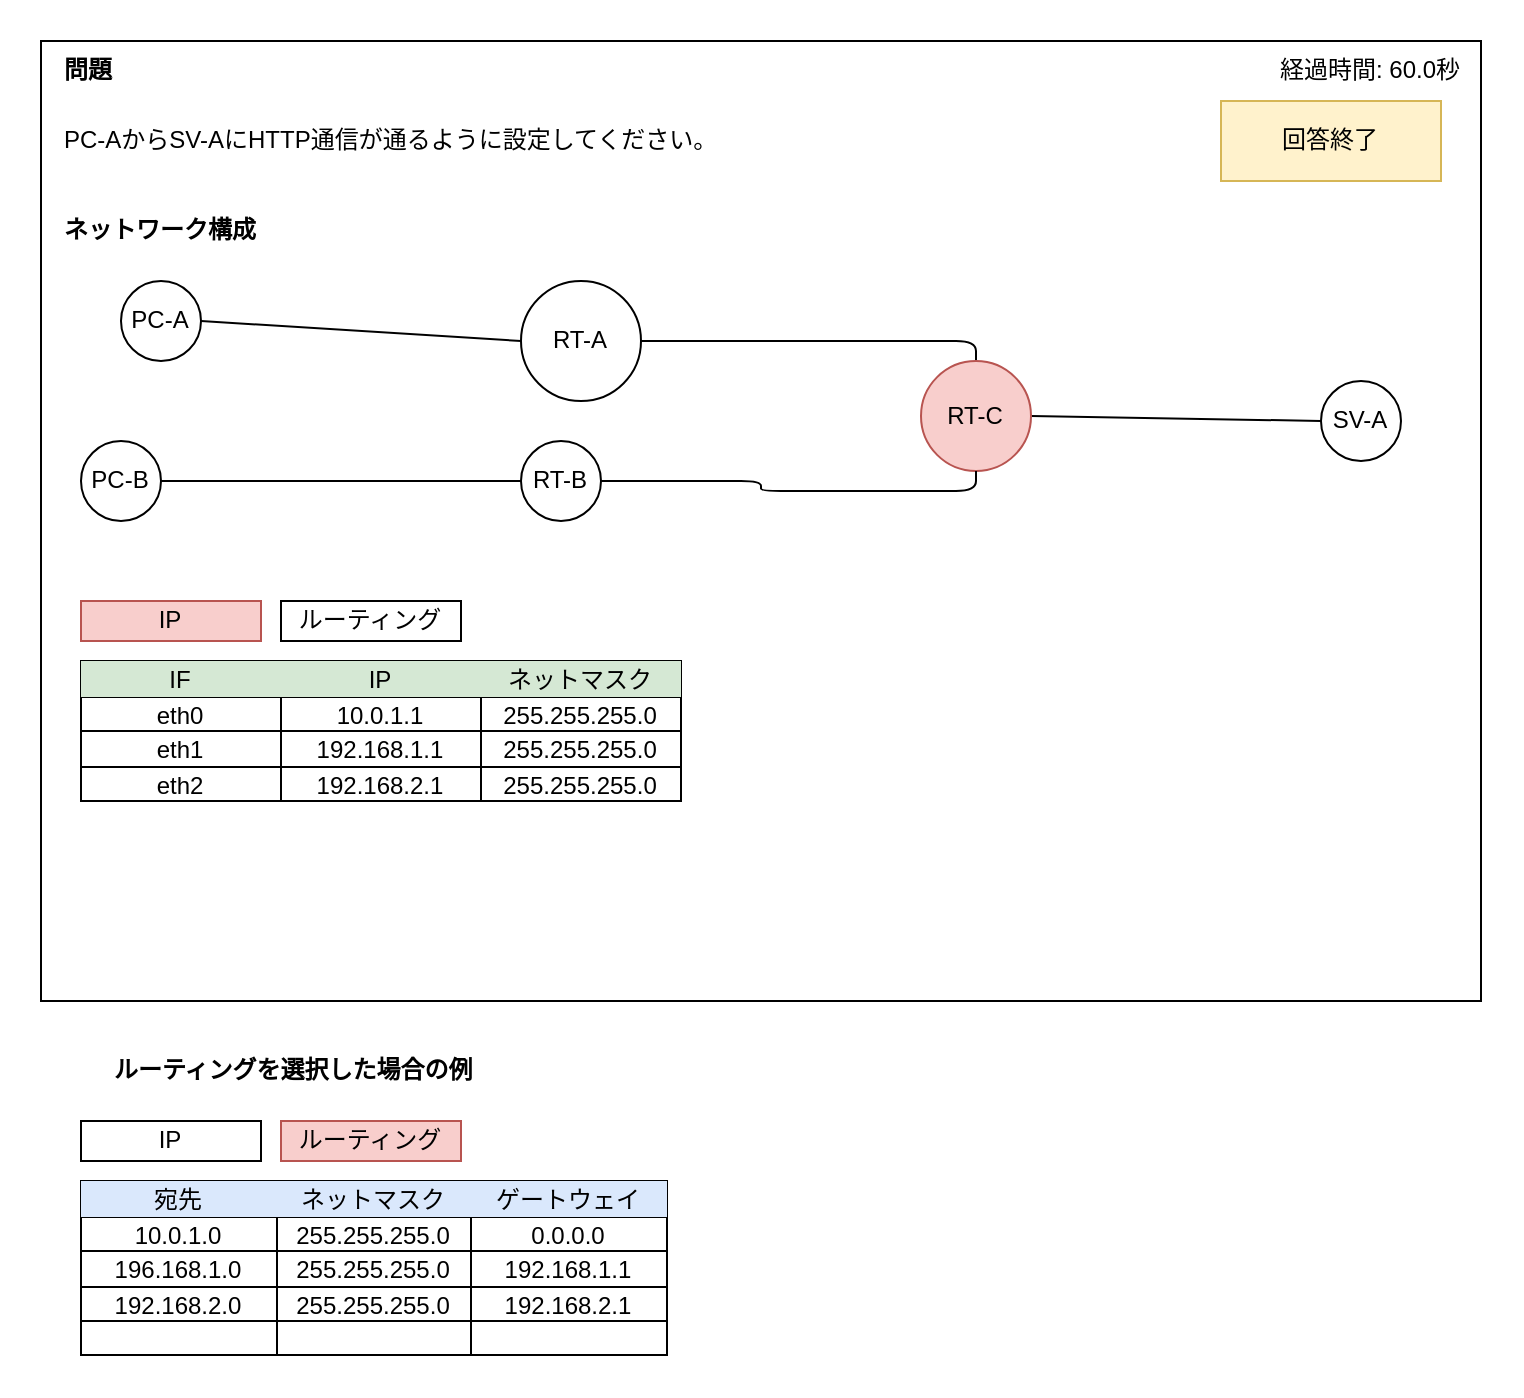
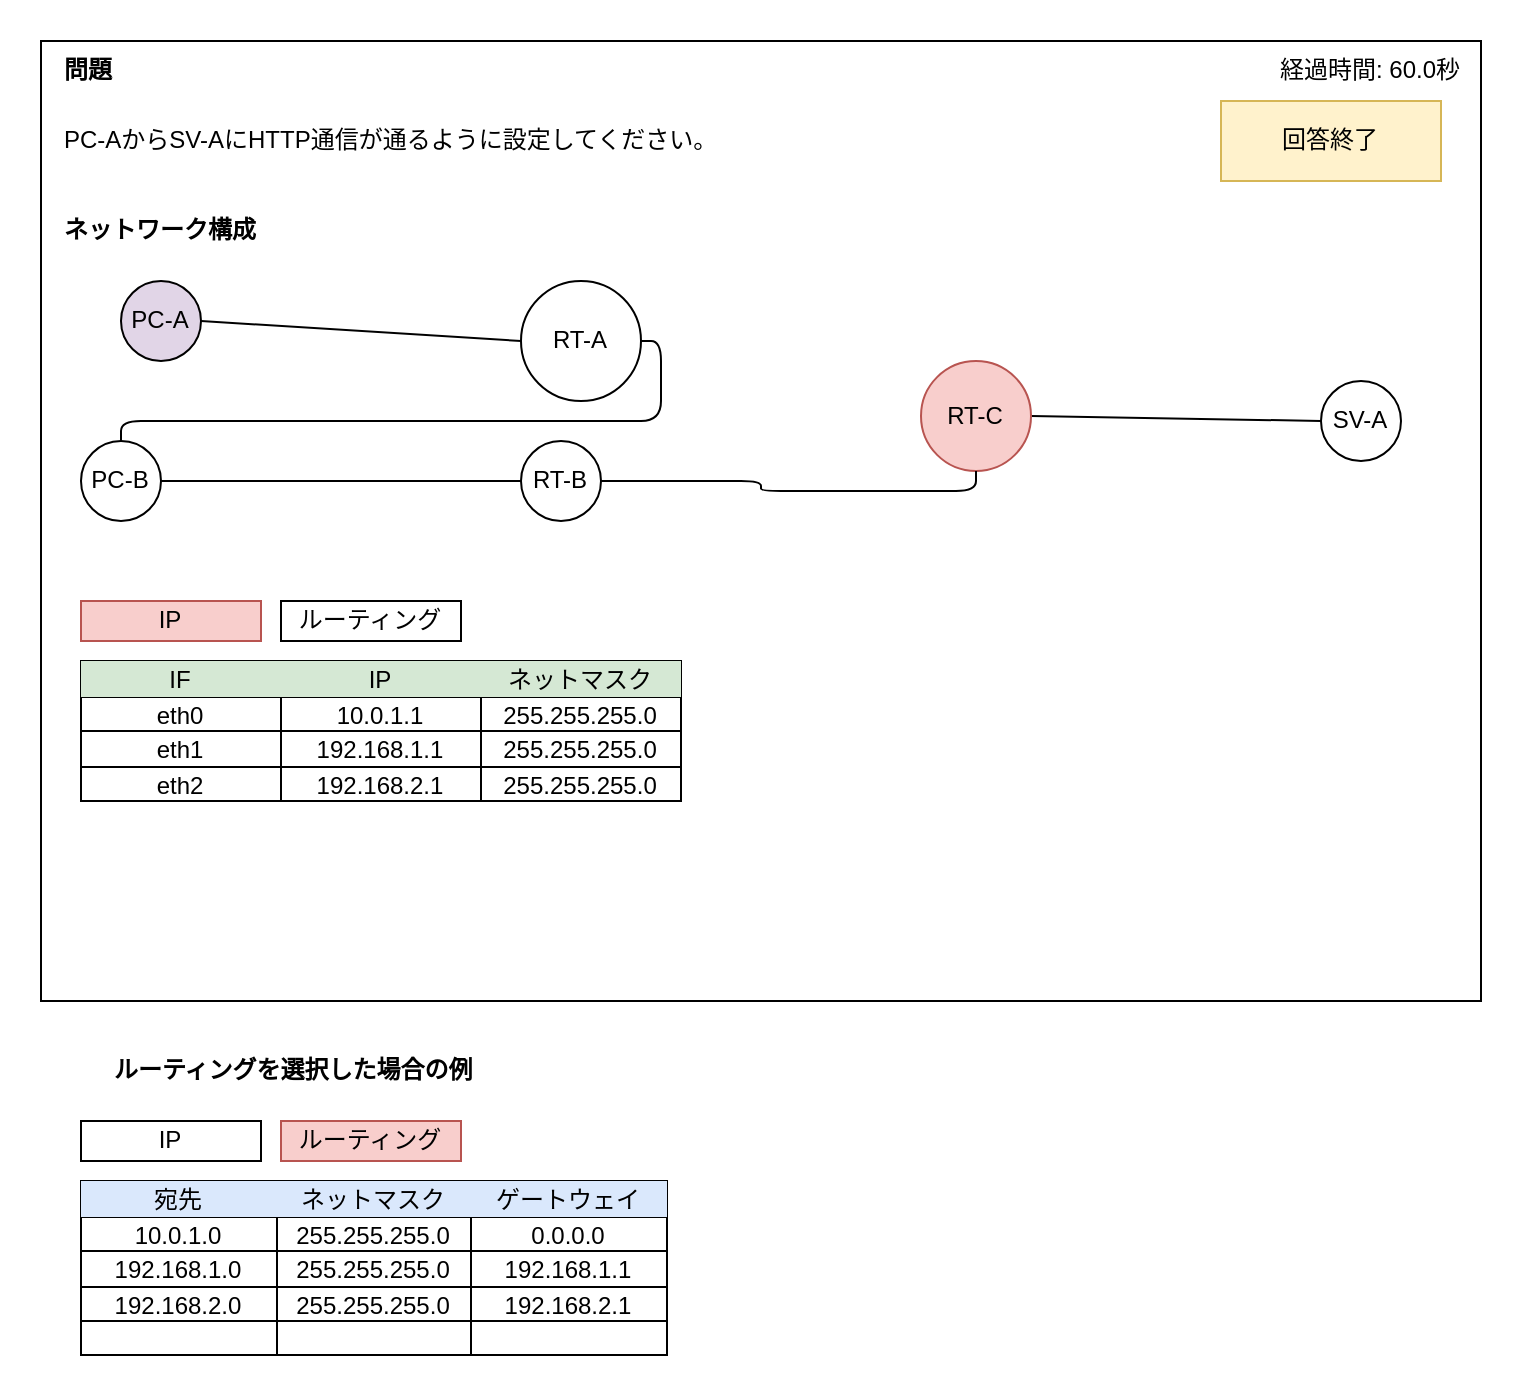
node "PC-A": fillcolor #ffffff -> #e1d5e7
edge "RT-A" -- "RT-C": now "RT-A" -- "PC-B"
node "196.168.1.0": label "196.168.1.0" -> "192.168.1.0"
